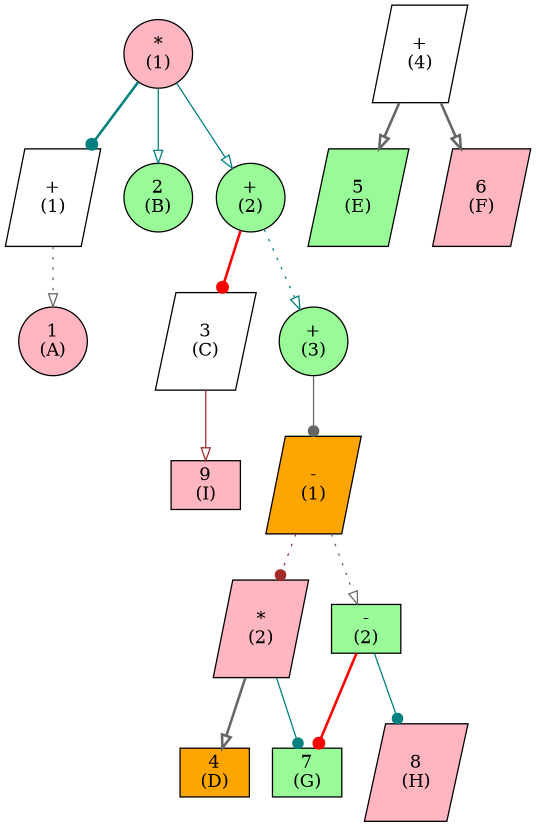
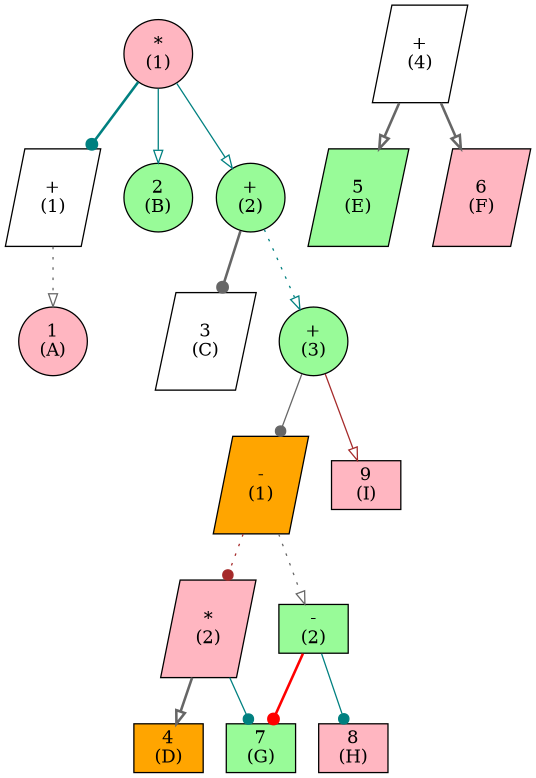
edge "+ (2)" -> "3 (C)": color red -> gray40
edge "3 (C)" -> "9 (I)": now "+ (3)" -> "9 (I)"
node "8 (H)": shape parallelogram -> box
